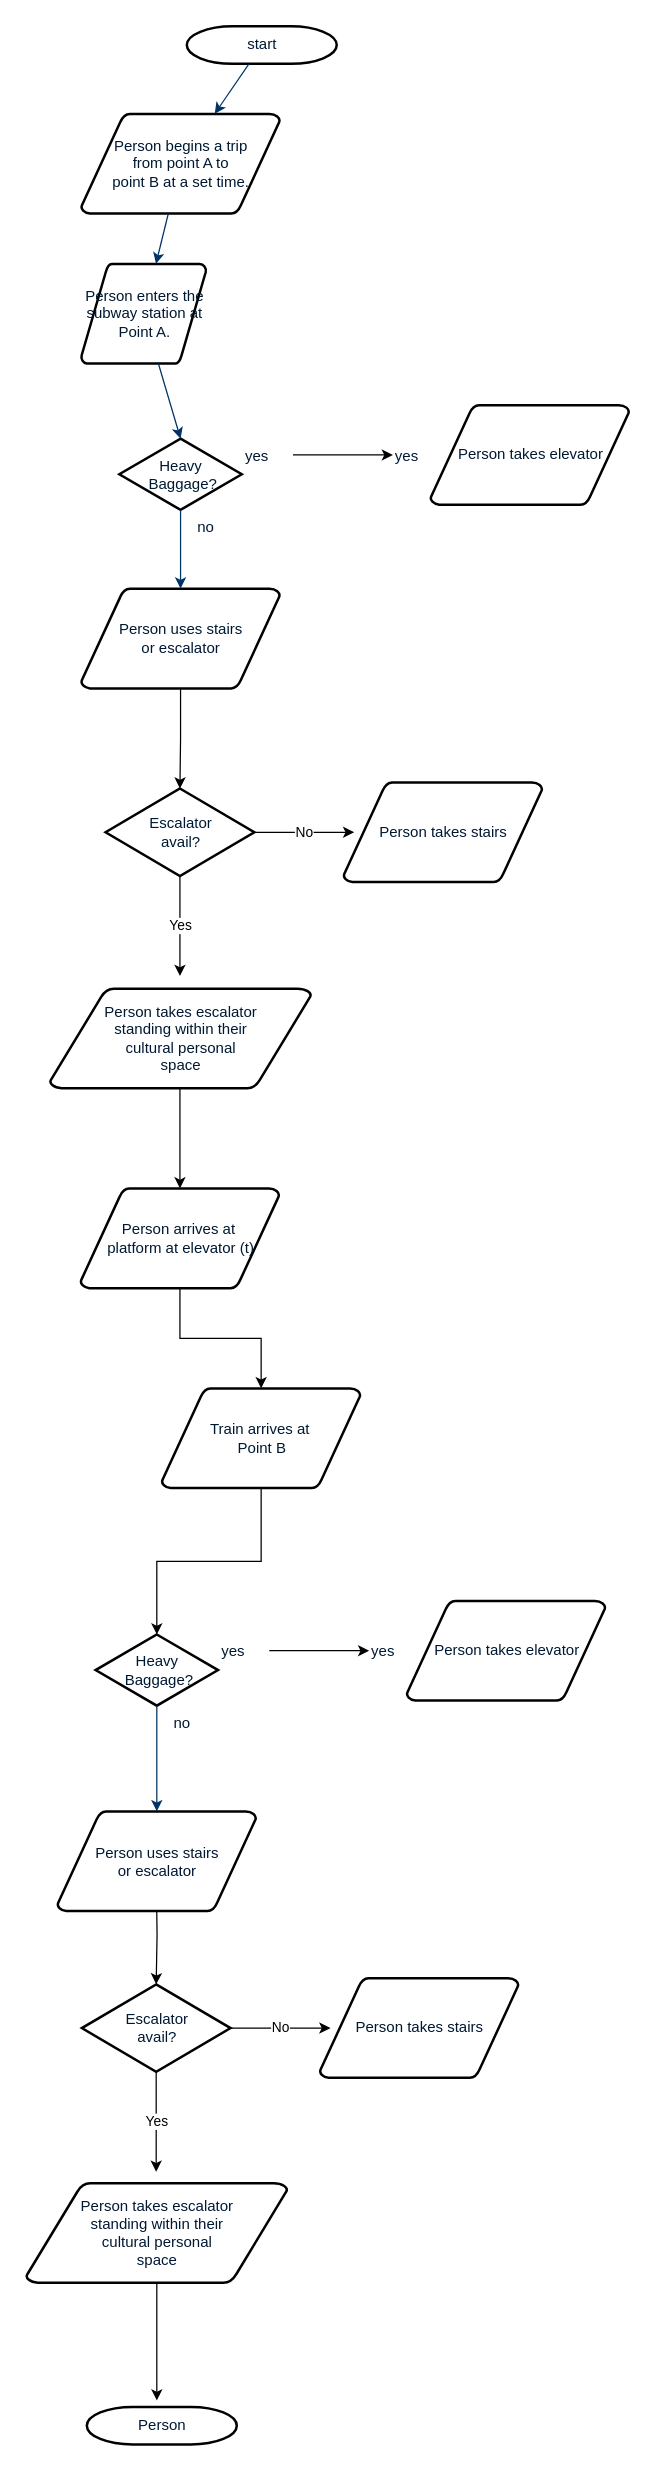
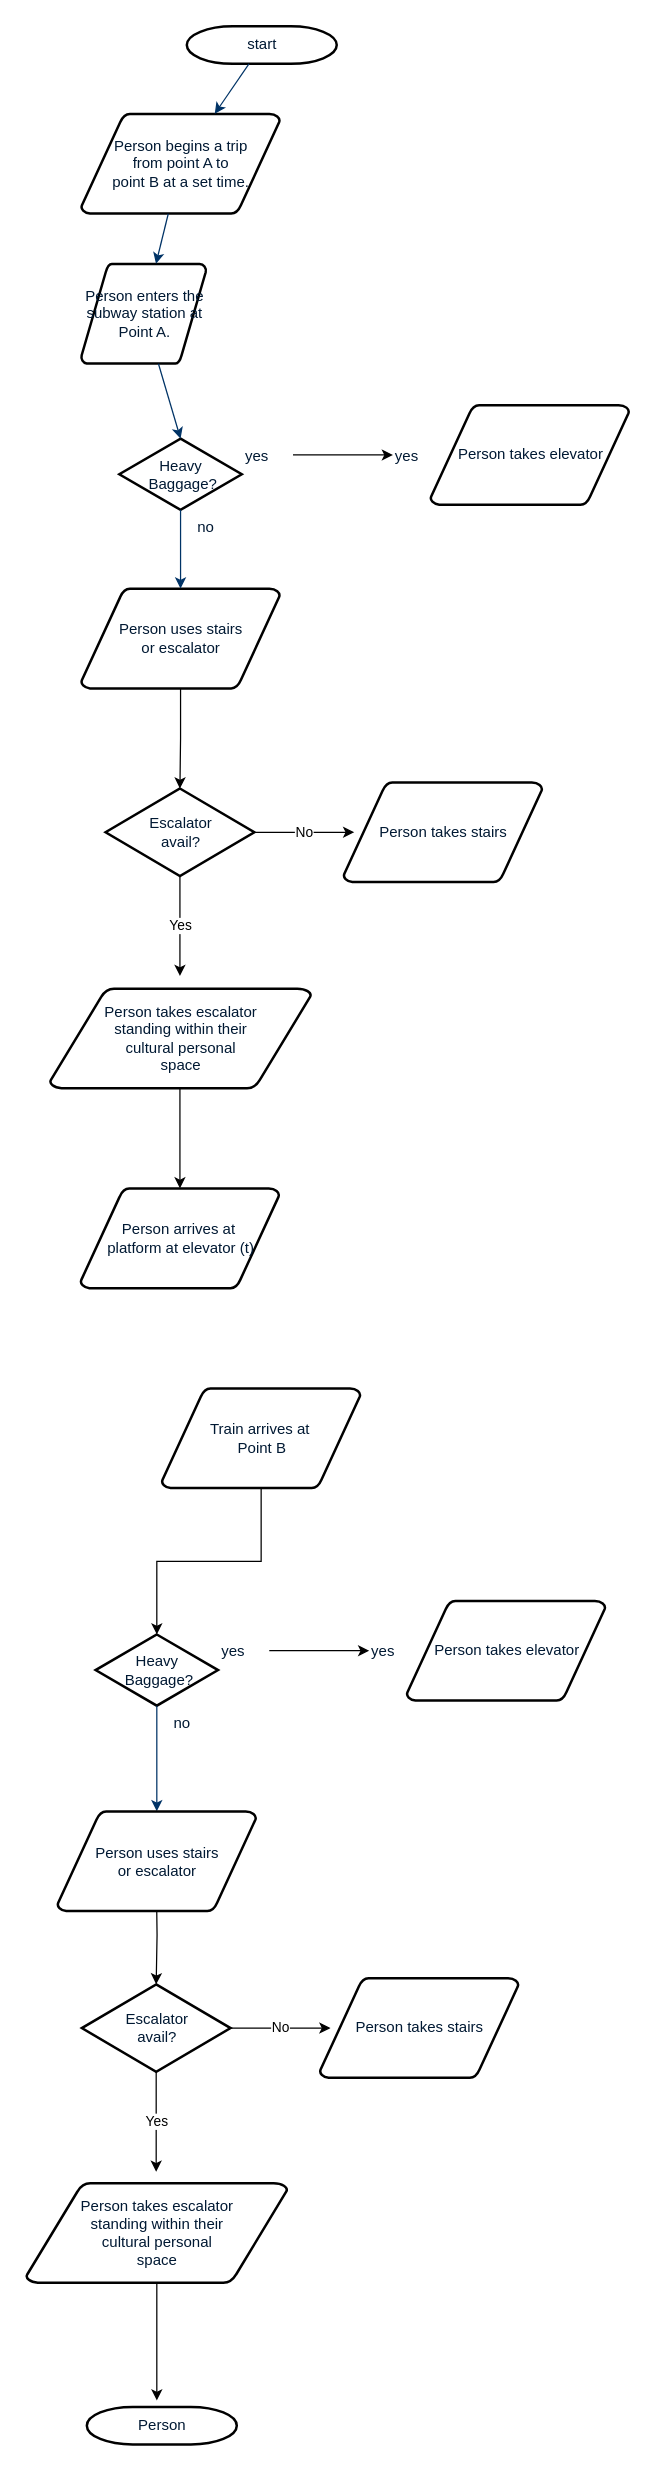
edge "Person arrives at platform at elevator (t)" -> "Train arrives at Point B": removed
